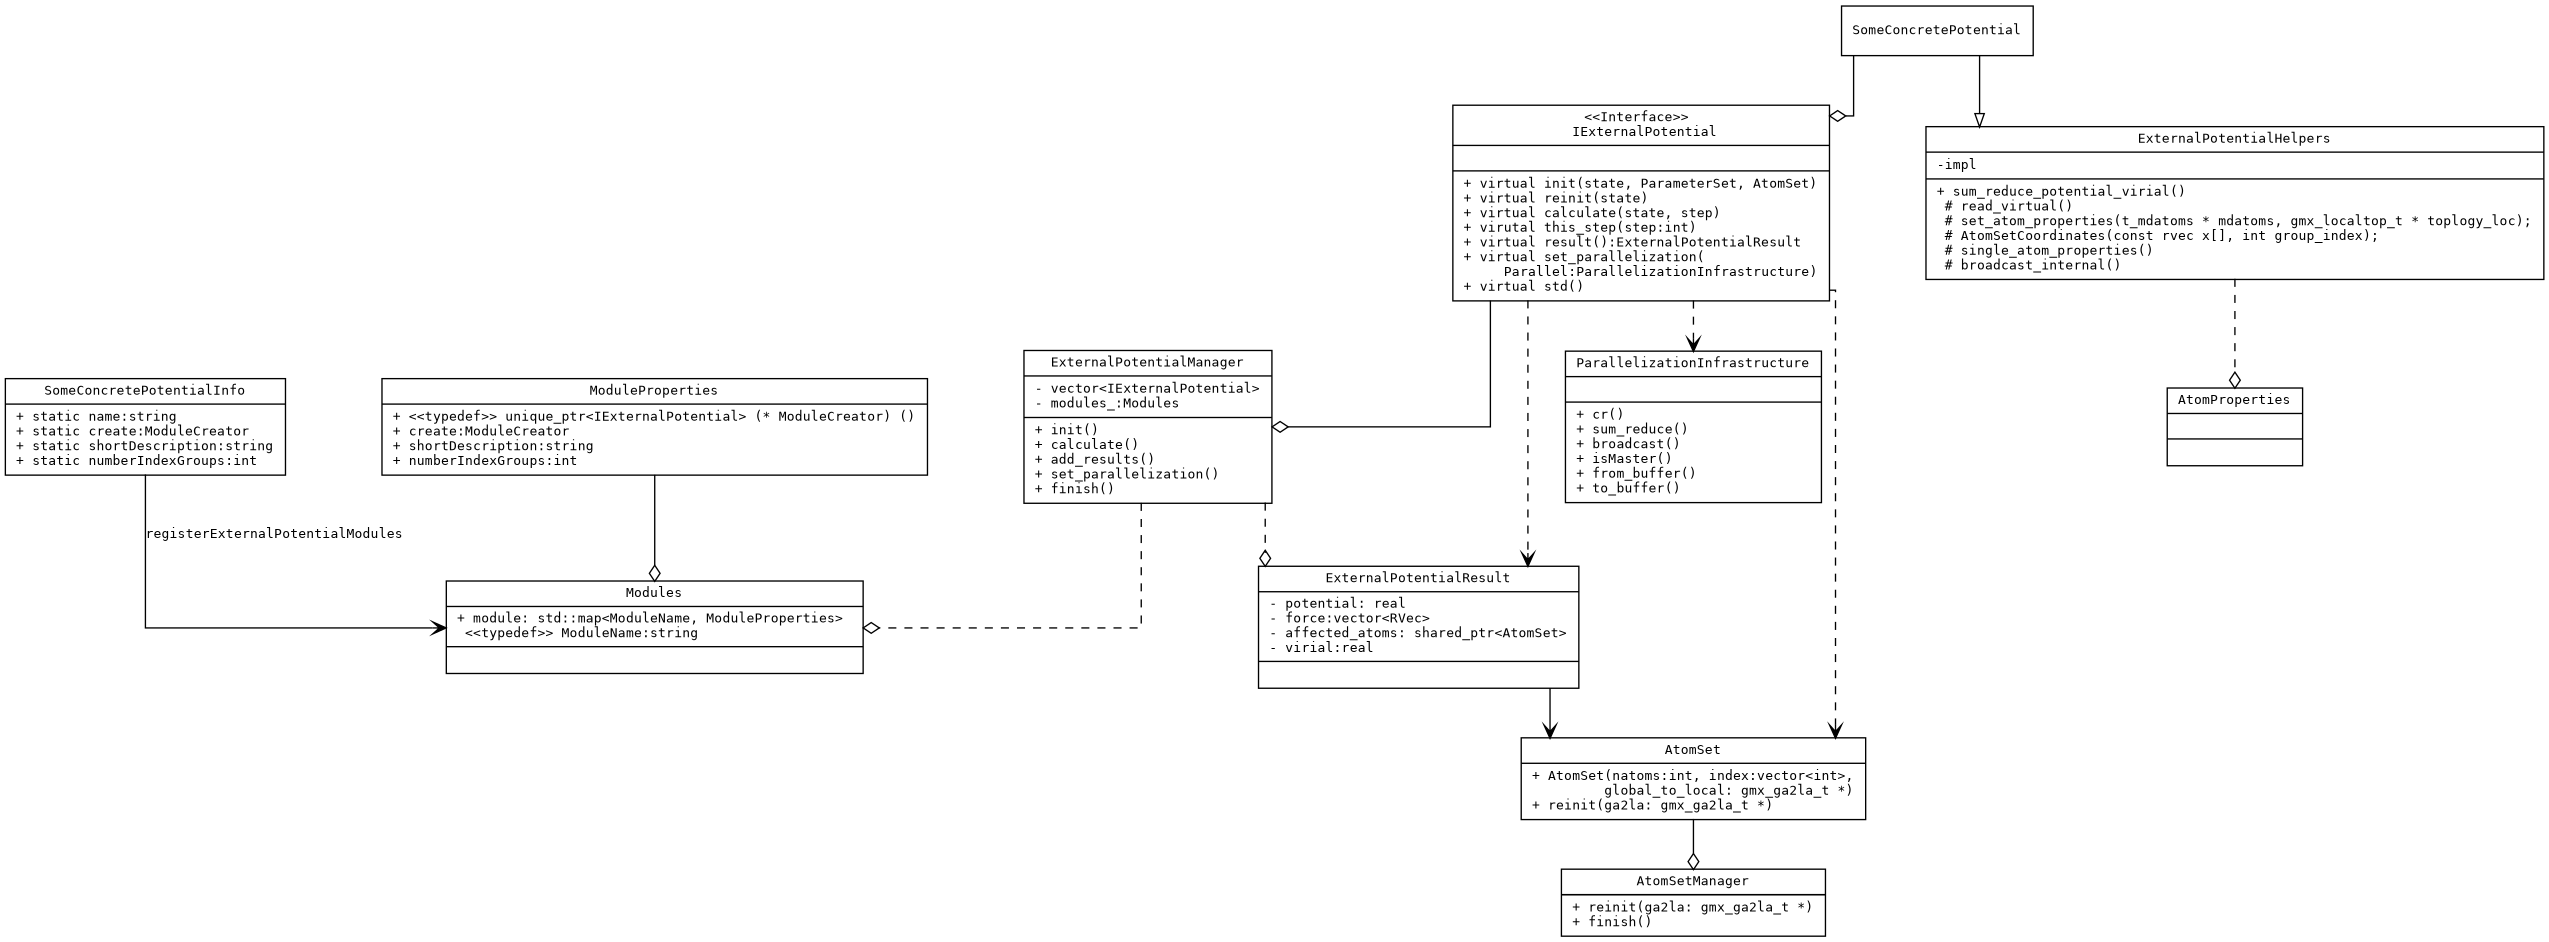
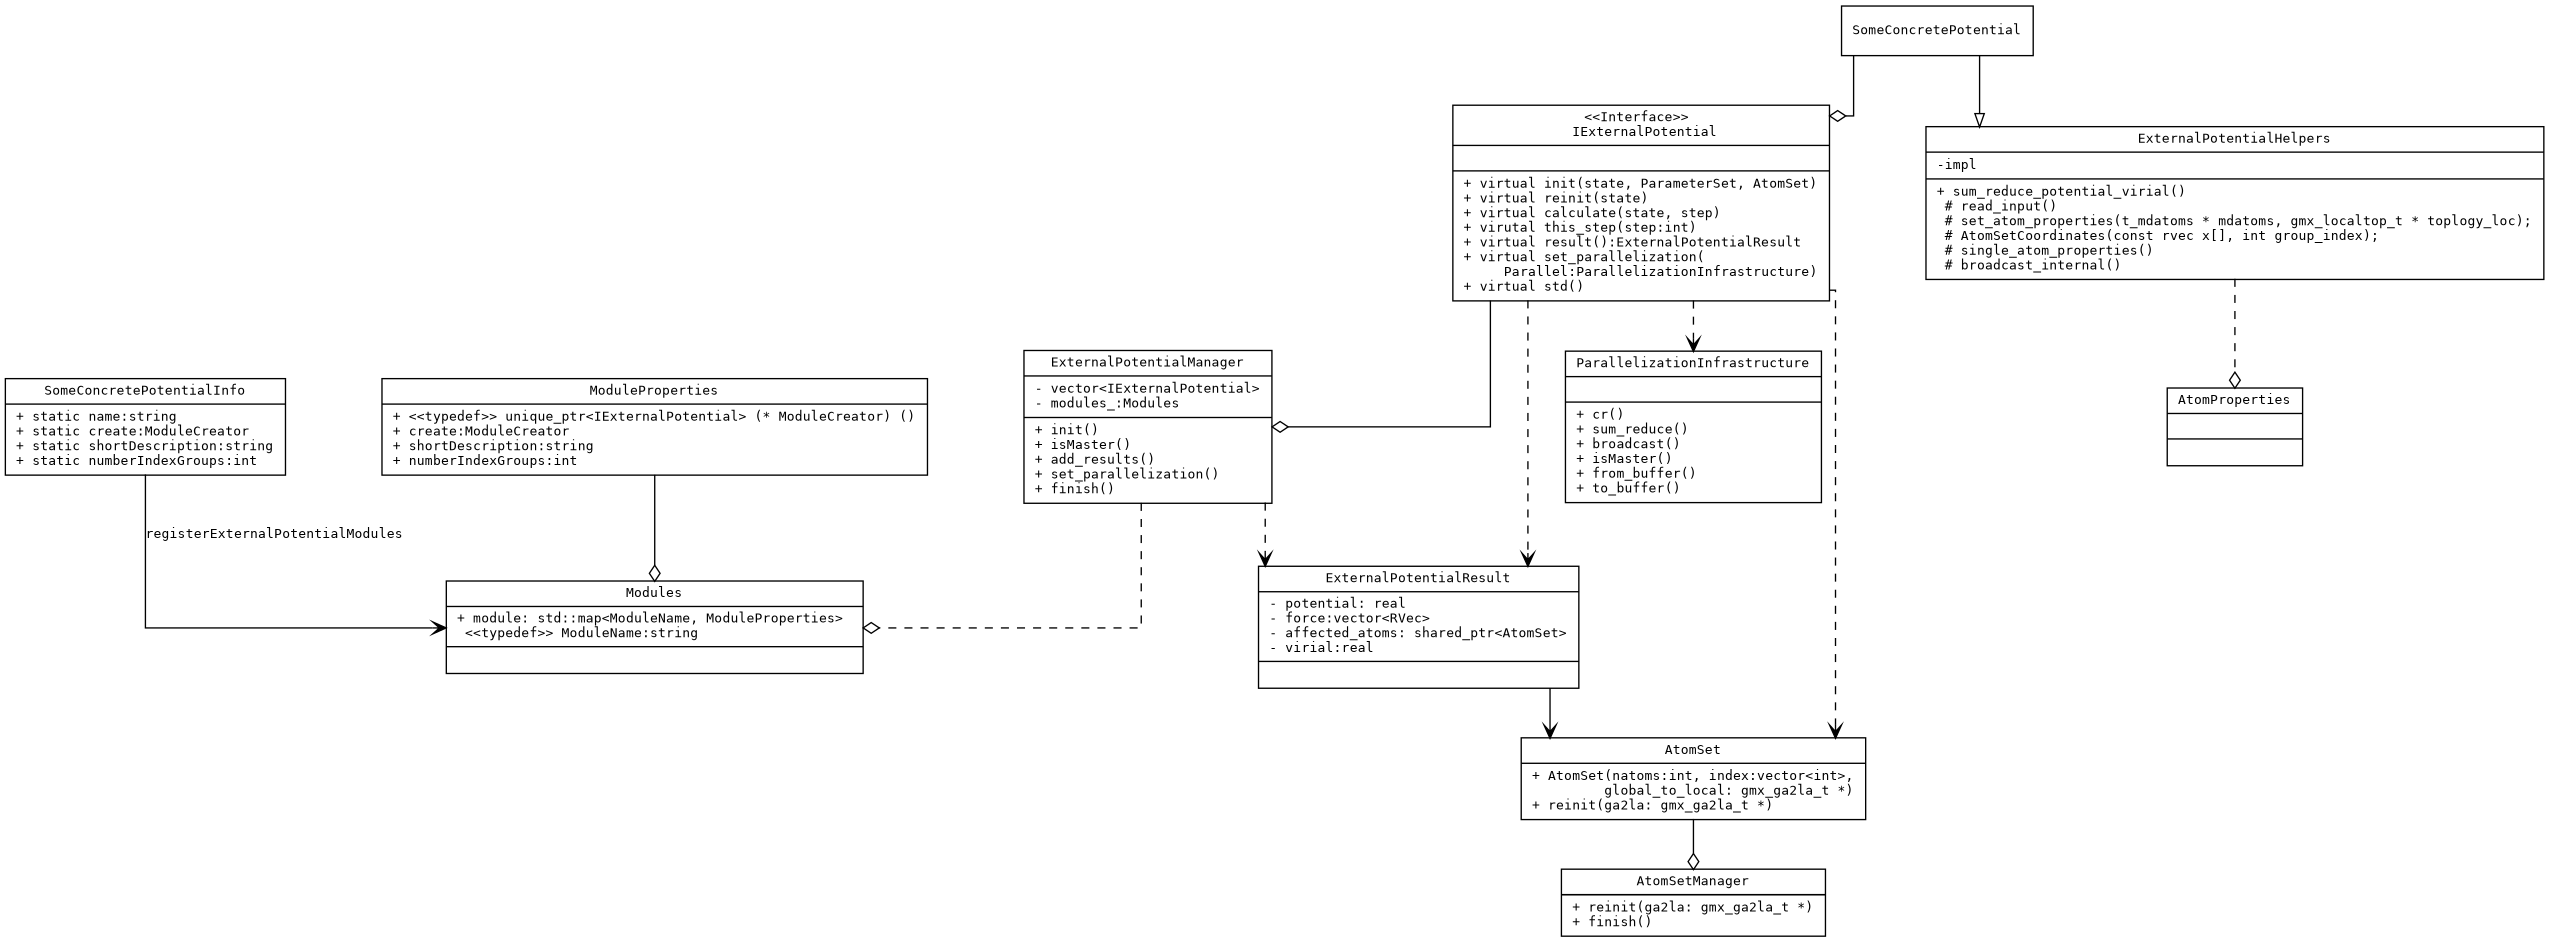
node "ExternalPotentialHelpers": text "# read_virtual()" -> "# read_input()"
node "ExternalPotentialManager": text "+ calculate()" -> "+ isMaster()"
edge "ExternalPotentialManager" -> "ExternalPotentialResult": arrowhead odiamond -> vee
